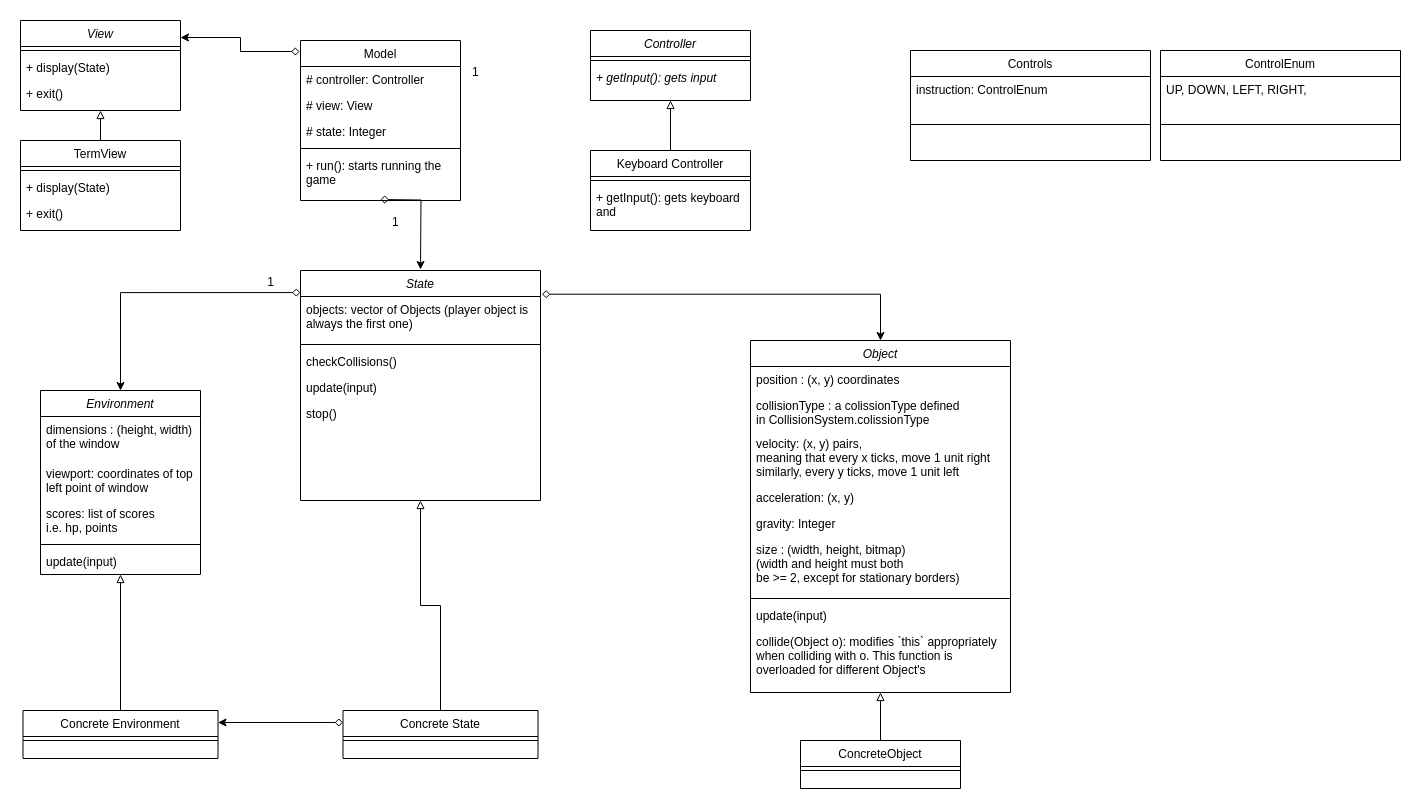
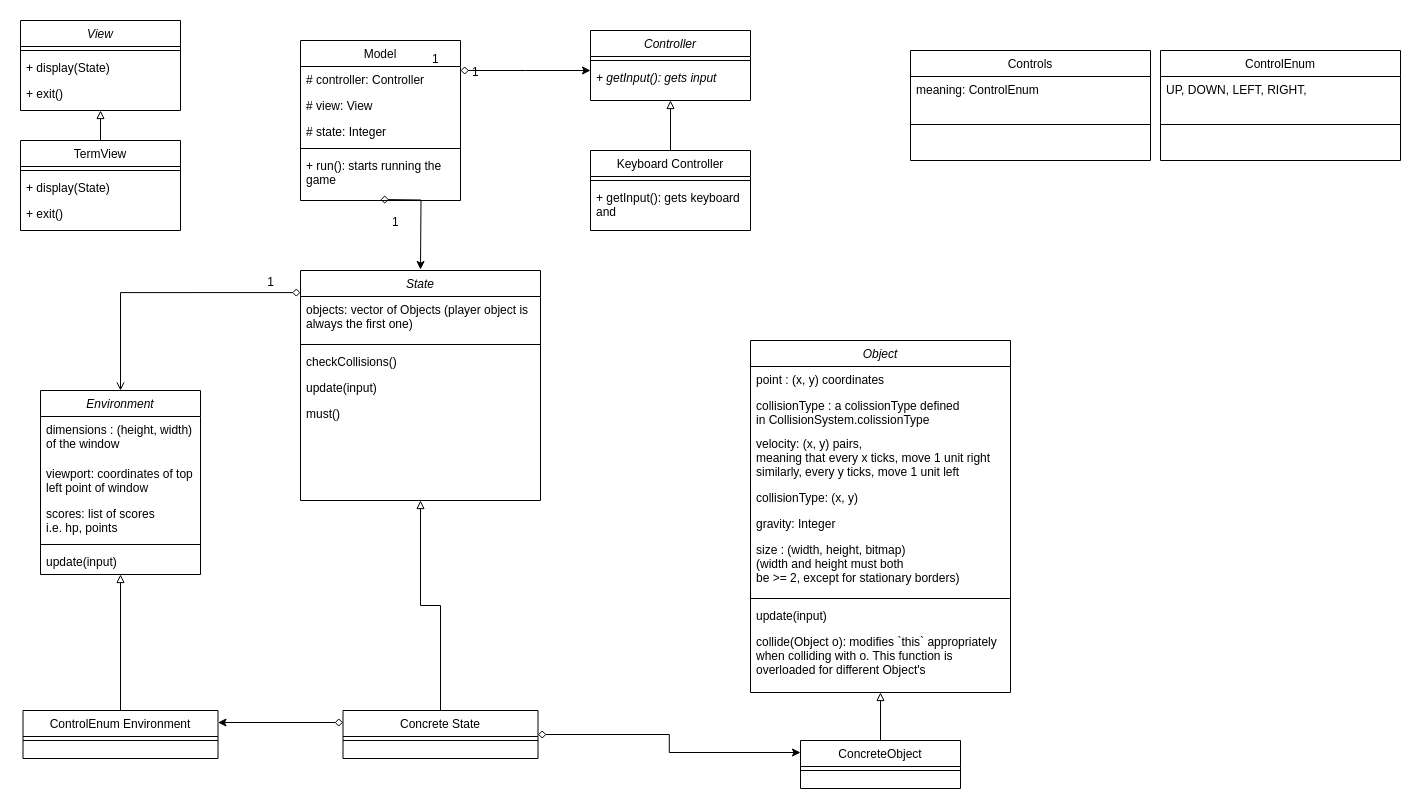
edge "View" -- "Model": removed
edge "Controller" -- "Model": added, label "1"
node "instruction: ControlEnum": label "instruction: ControlEnum" -> "meaning: ControlEnum"
edge "State" -- "Object": removed
node "position : (x, y) coordinates": label "position : (x, y) coordinates" -> "point : (x, y) coordinates"
edge "State" -- "Environment": arrowhead classic -> open
node "stop()": label "stop()" -> "must()"
node "acceleration: (x, y)": label "acceleration: (x, y)" -> "collisionType: (x, y)"
node "Concrete Environment": label "Concrete Environment" -> "ControlEnum Environment"
edge "Concrete State" -- "ConcreteObject": added
